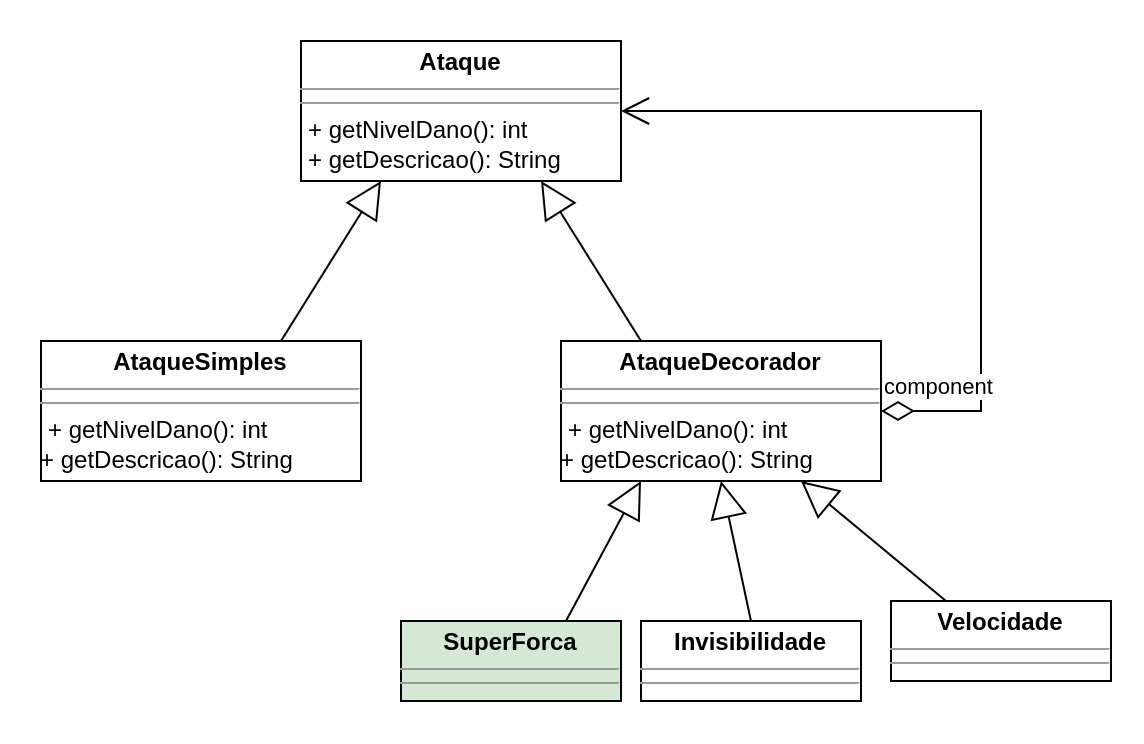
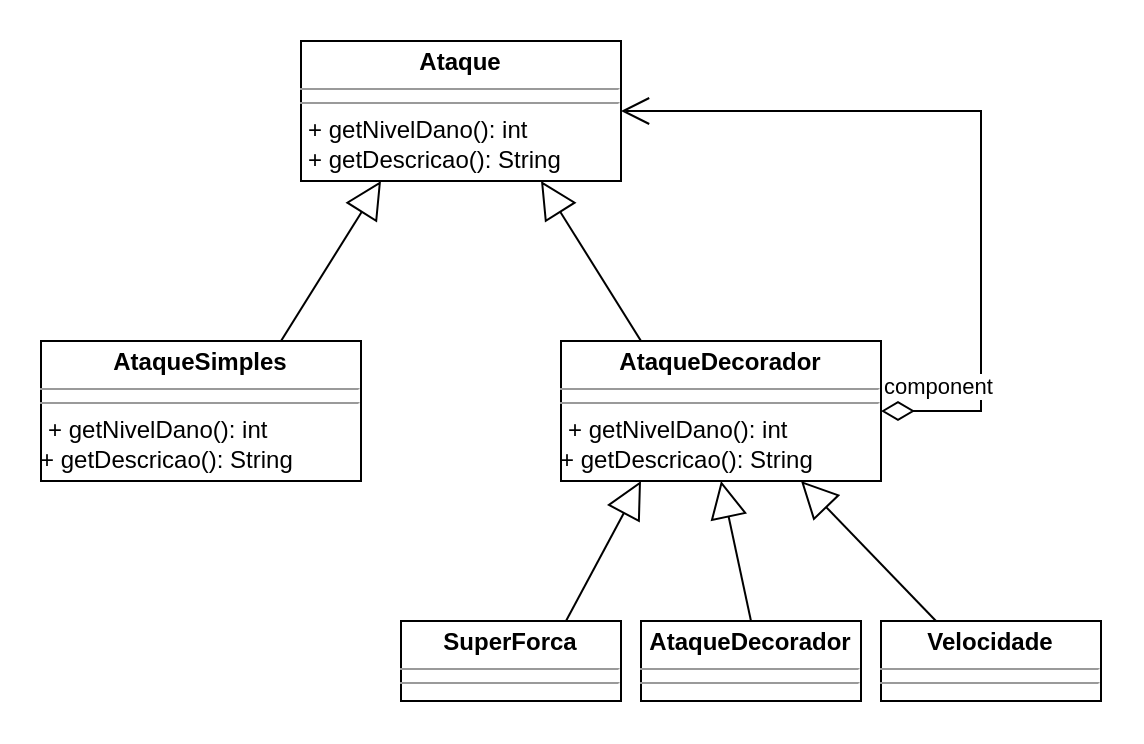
node "Invisibilidade": label "Invisibilidade" -> "AtaqueDecorador"
node "Velocidade": moved (1001, 641) -> (991, 661)
node "SuperForca": fillcolor #d5e8d4 -> #ffffff
